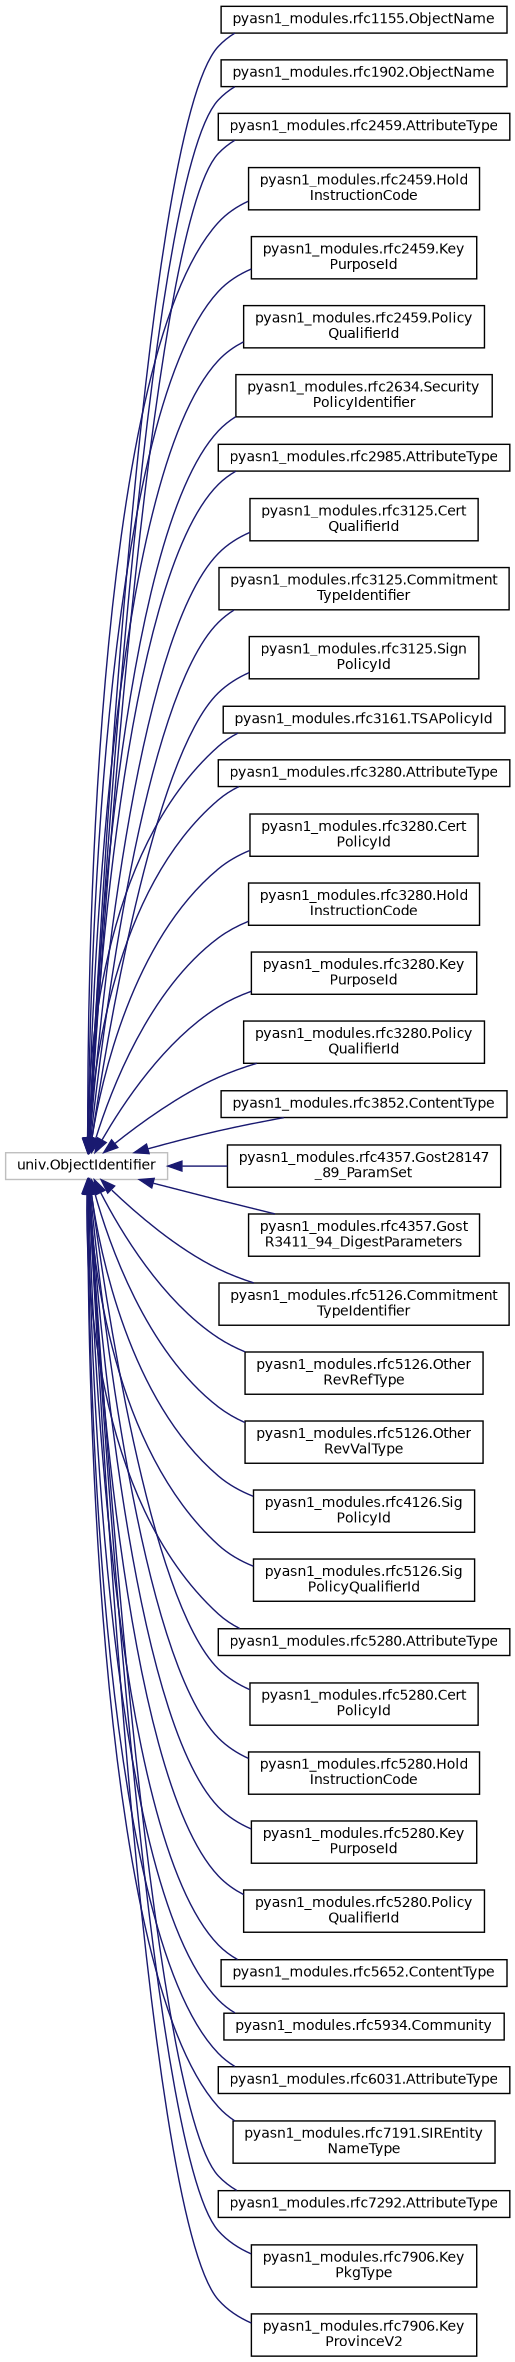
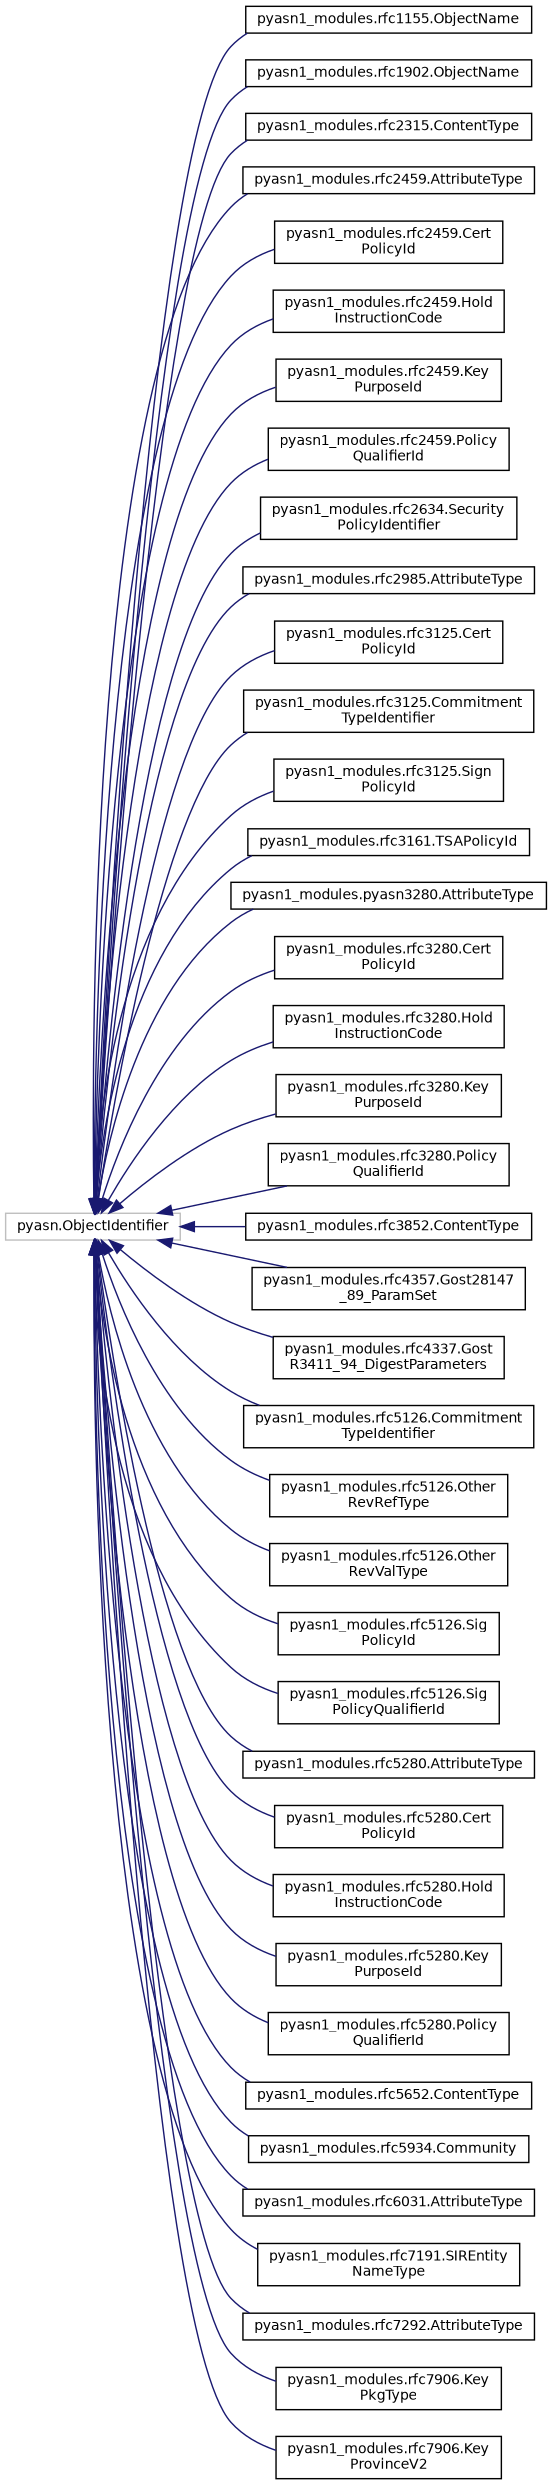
node "pyasn1_modules.rfc2315.ContentType": added
node "pyasn1_modules.rfc2459.Cert PolicyId": added
node "pyasn1_modules.rfc3125.Cert QualifierId": label "pyasn1_modules.rfc3125.Cert QualifierId" -> "pyasn1_modules.rfc3125.Cert PolicyId"
node "pyasn1_modules.rfc3280.AttributeType": label "pyasn1_modules.rfc3280.AttributeType" -> "pyasn1_modules.pyasn3280.AttributeType"
node "univ.ObjectIdentifier": label "univ.ObjectIdentifier" -> "pyasn.ObjectIdentifier"
node "pyasn1_modules.rfc4357.Gost R3411_94_DigestParameters": label "pyasn1_modules.rfc4357.Gost R3411_94_DigestParameters" -> "pyasn1_modules.rfc4337.Gost R3411_94_DigestParameters"
node "pyasn1_modules.rfc4126.Sig PolicyId": label "pyasn1_modules.rfc4126.Sig PolicyId" -> "pyasn1_modules.rfc5126.Sig PolicyId"
